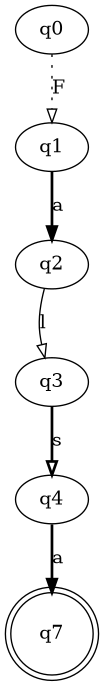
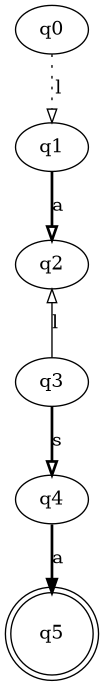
edge "q0" -> "q1": label "F" -> "l"
edge "q1" -> "q2": arrowhead normal -> onormal
edge "q2" -> "q3": reversed
node "q7": label "q7" -> "q5"
